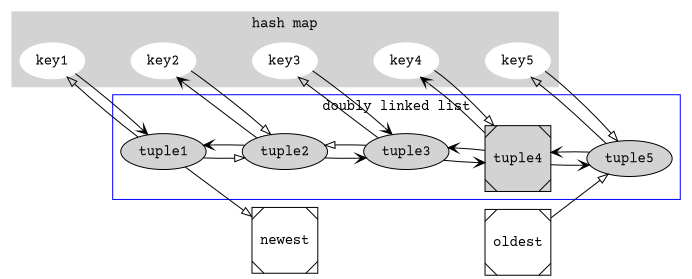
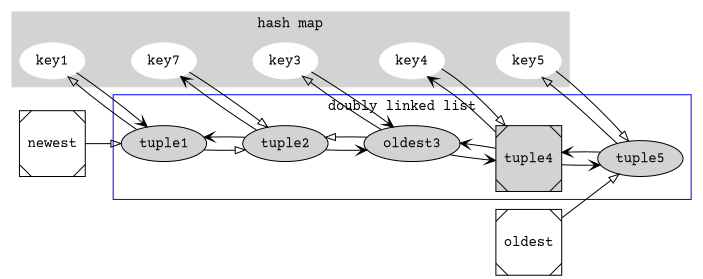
node "key2": label "key2" -> "key7"
node "tuple3": label "tuple3" -> "oldest3"
edge "tuple1" -> "newest": reversed
